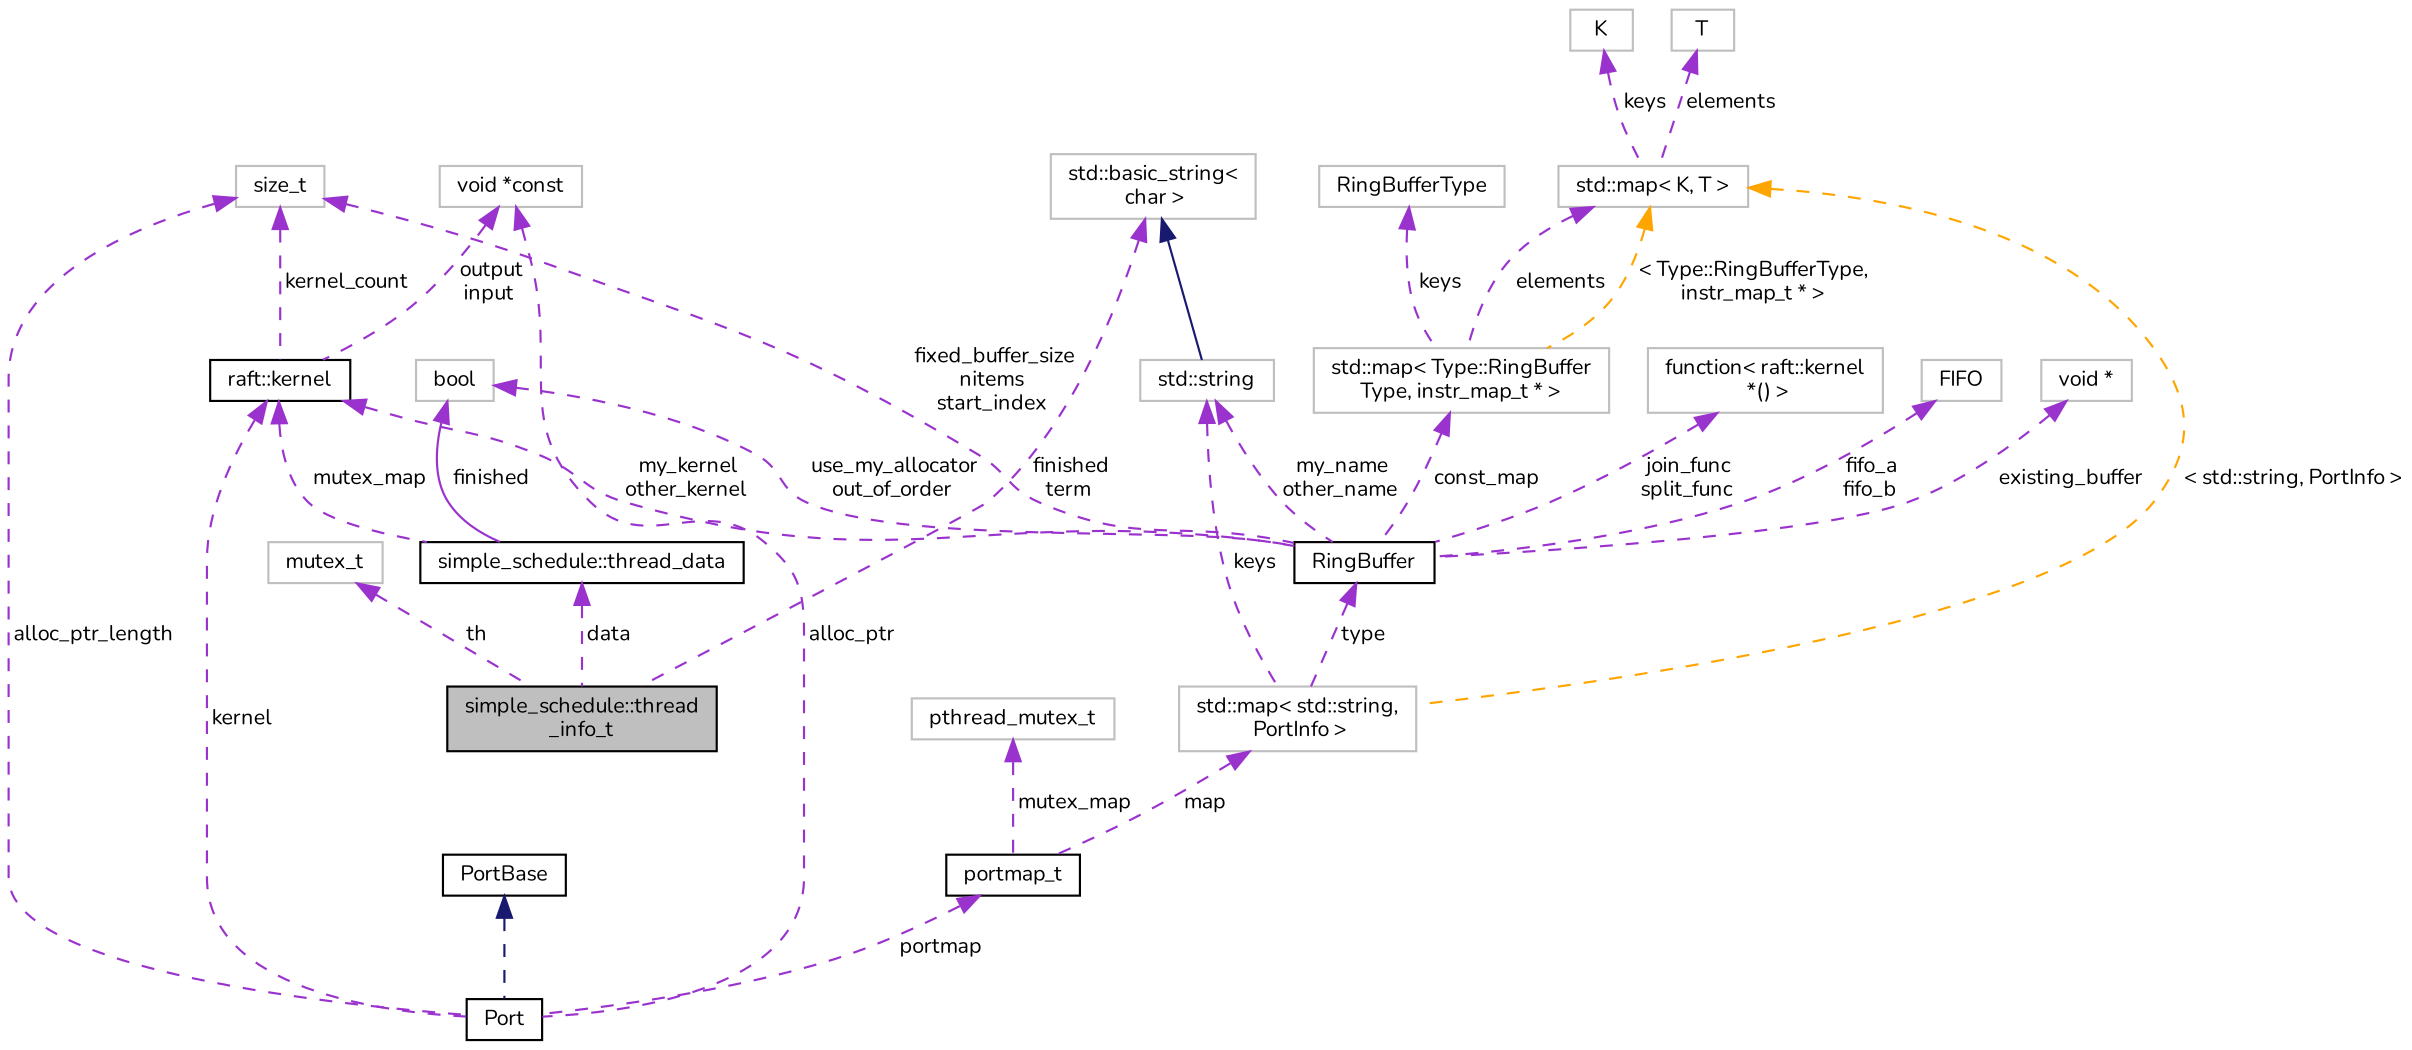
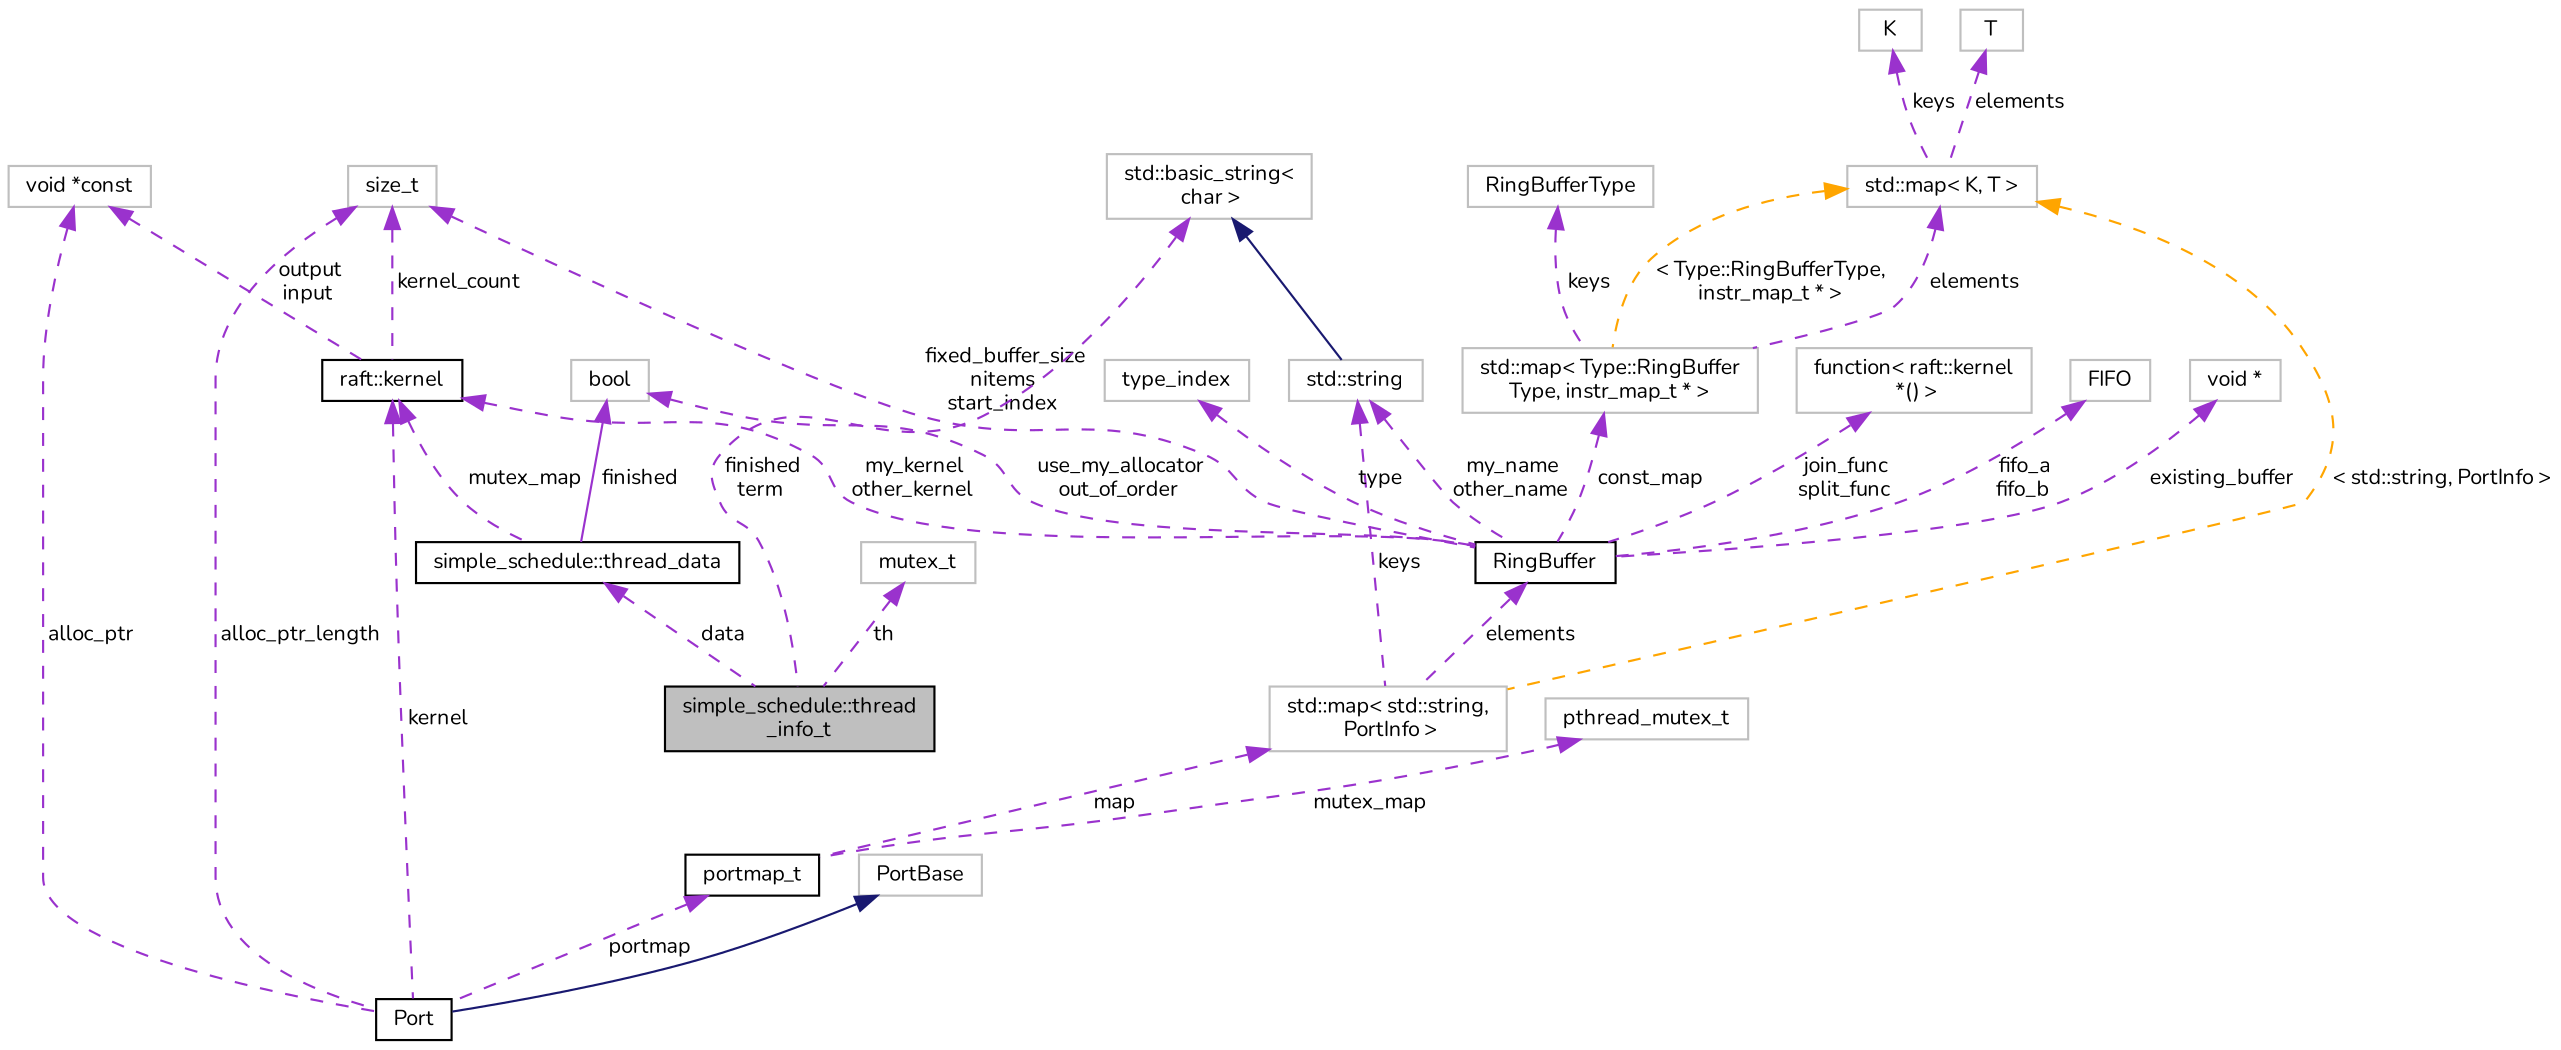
node "type_index": added
edge "std::map< std::string, PortInfo >" -> "RingBuffer": label " type" -> " elements"
node "PortBase": color black -> grey75
edge "Port" -> "PortBase": style dashed -> solid
